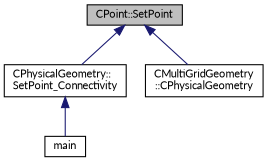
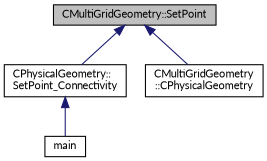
node "CPoint::SetPoint": label "CPoint::SetPoint" -> "CMultiGridGeometry::SetPoint"
